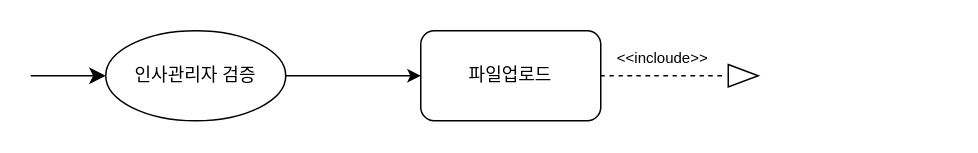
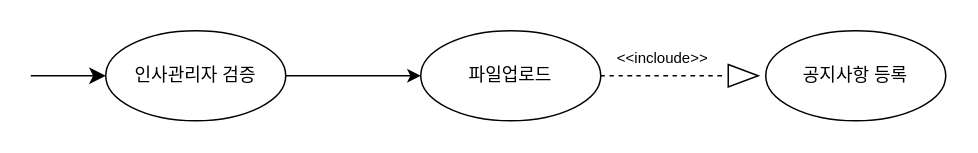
node "파일업로드": shape rounded rectangle -> ellipse
node "공지사항 등록": added
